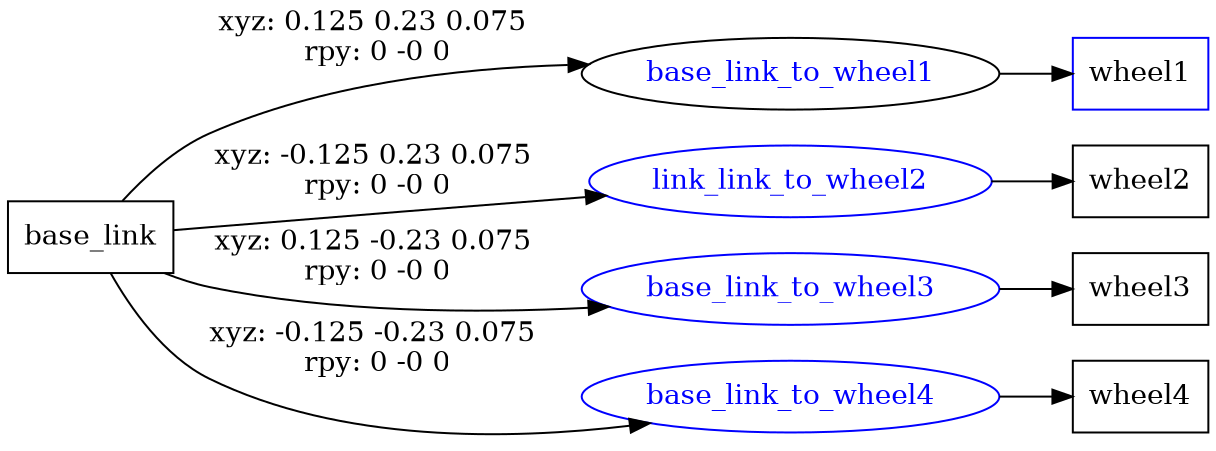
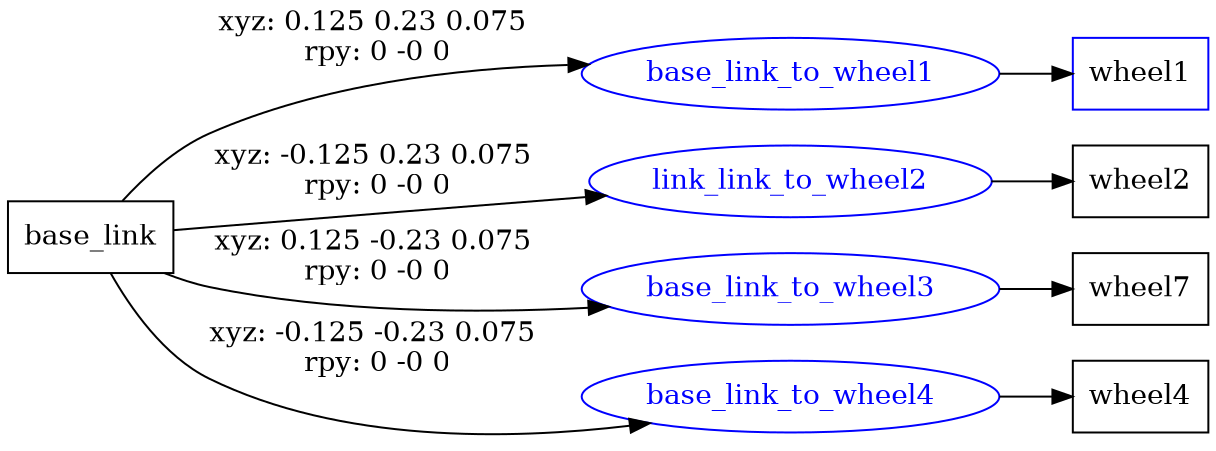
node "base_link_to_wheel1": color black -> blue
node "wheel3": label "wheel3" -> "wheel7"
